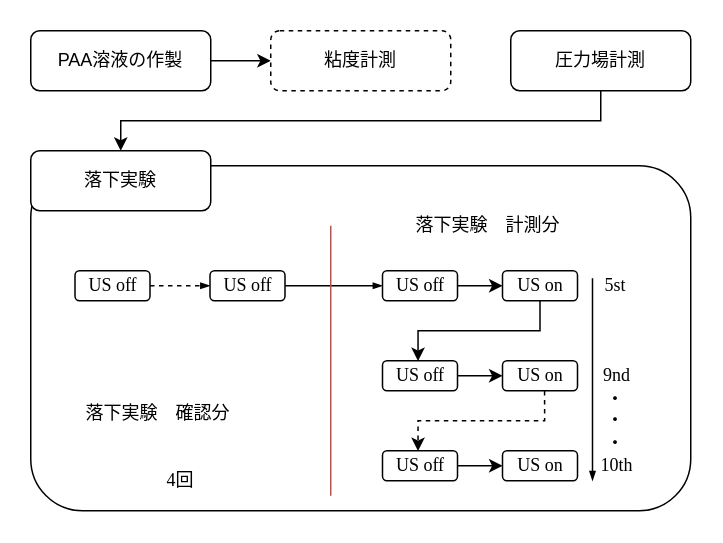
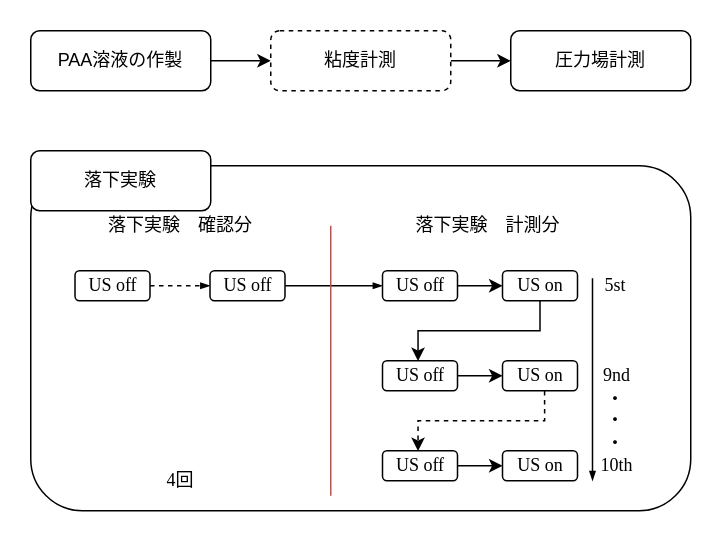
edge "粘度計測" -> "圧力場計測": added
edge "圧力場計測" -> "落下実験": removed
node "落下実験 確認分": moved (158, 413) -> (180, 226)
